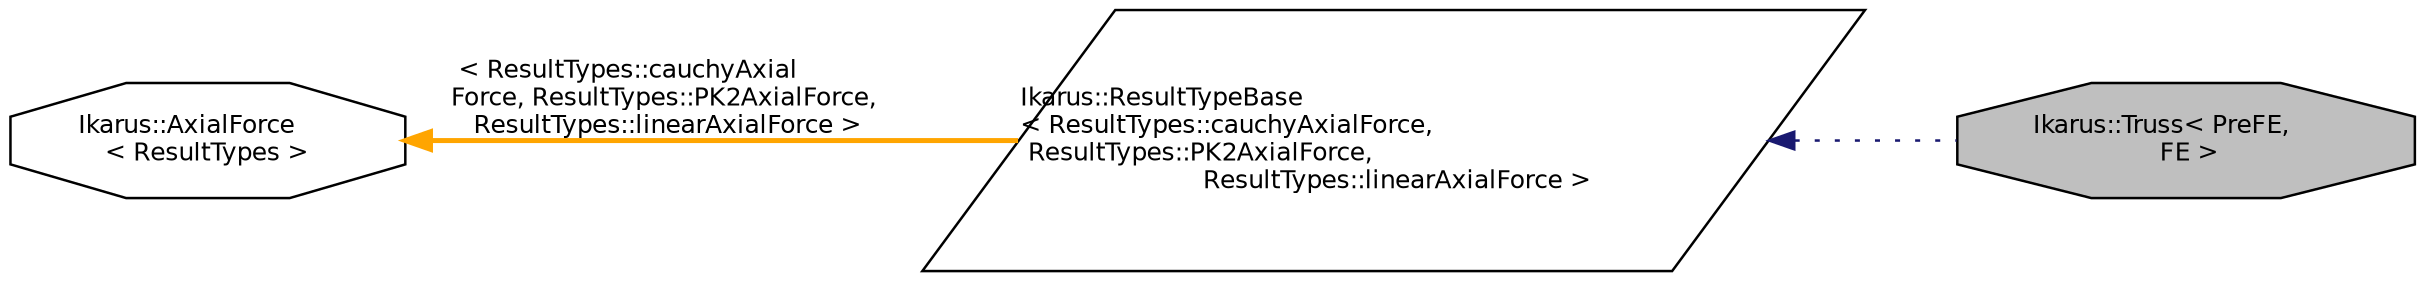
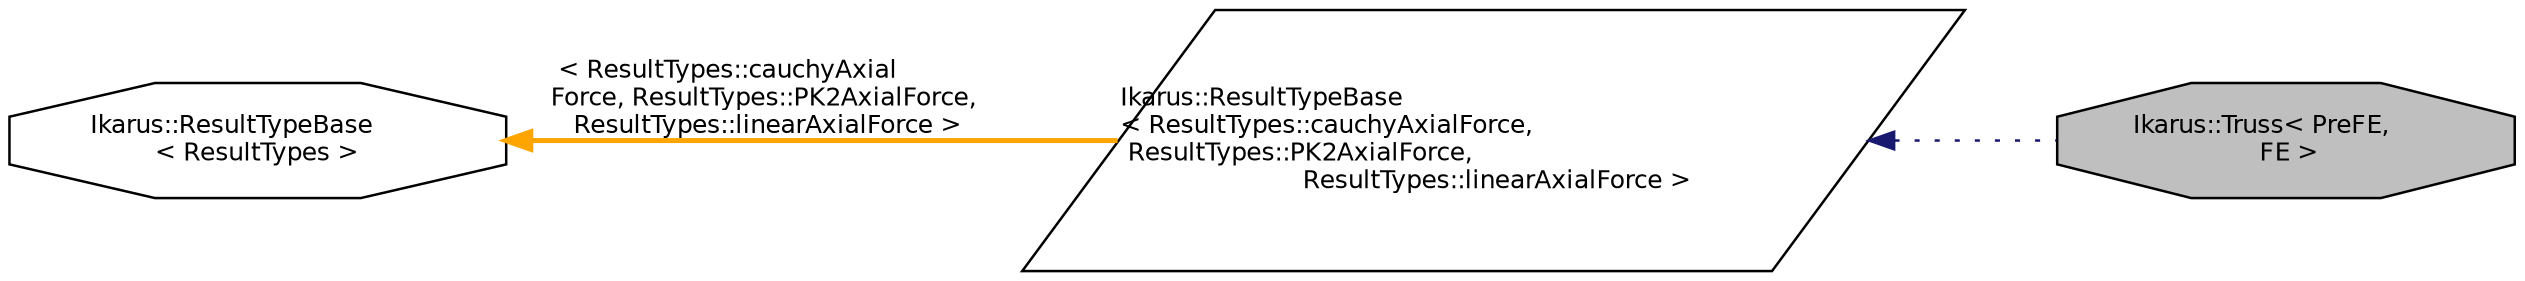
node "Ikarus::AxialForce < ResultTypes >": label "Ikarus::AxialForce < ResultTypes >" -> "Ikarus::ResultTypeBase < ResultTypes >"
